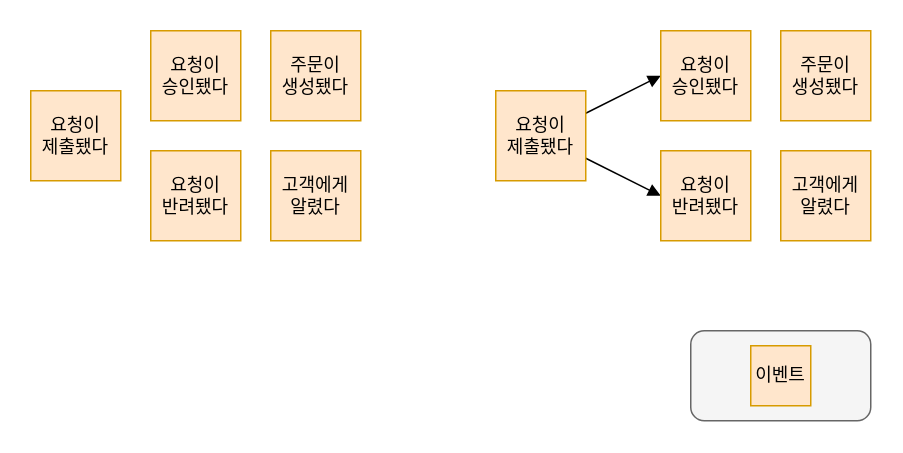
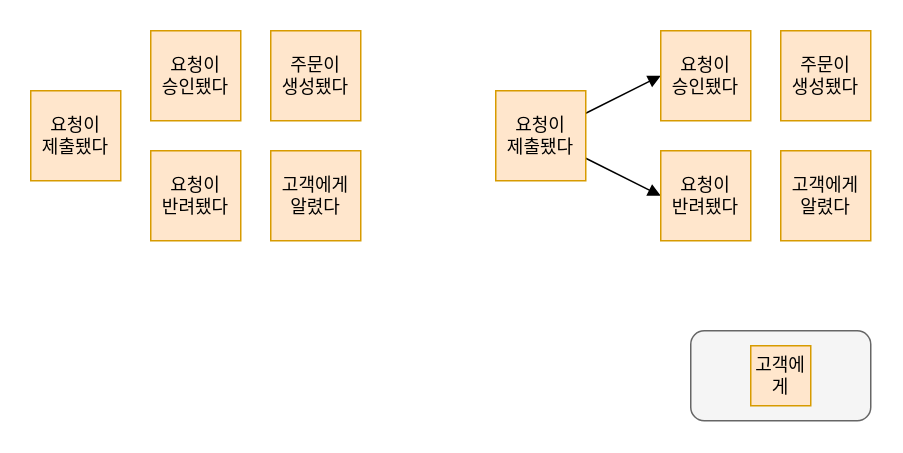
node "이벤트": label "이벤트" -> "고객에게"
